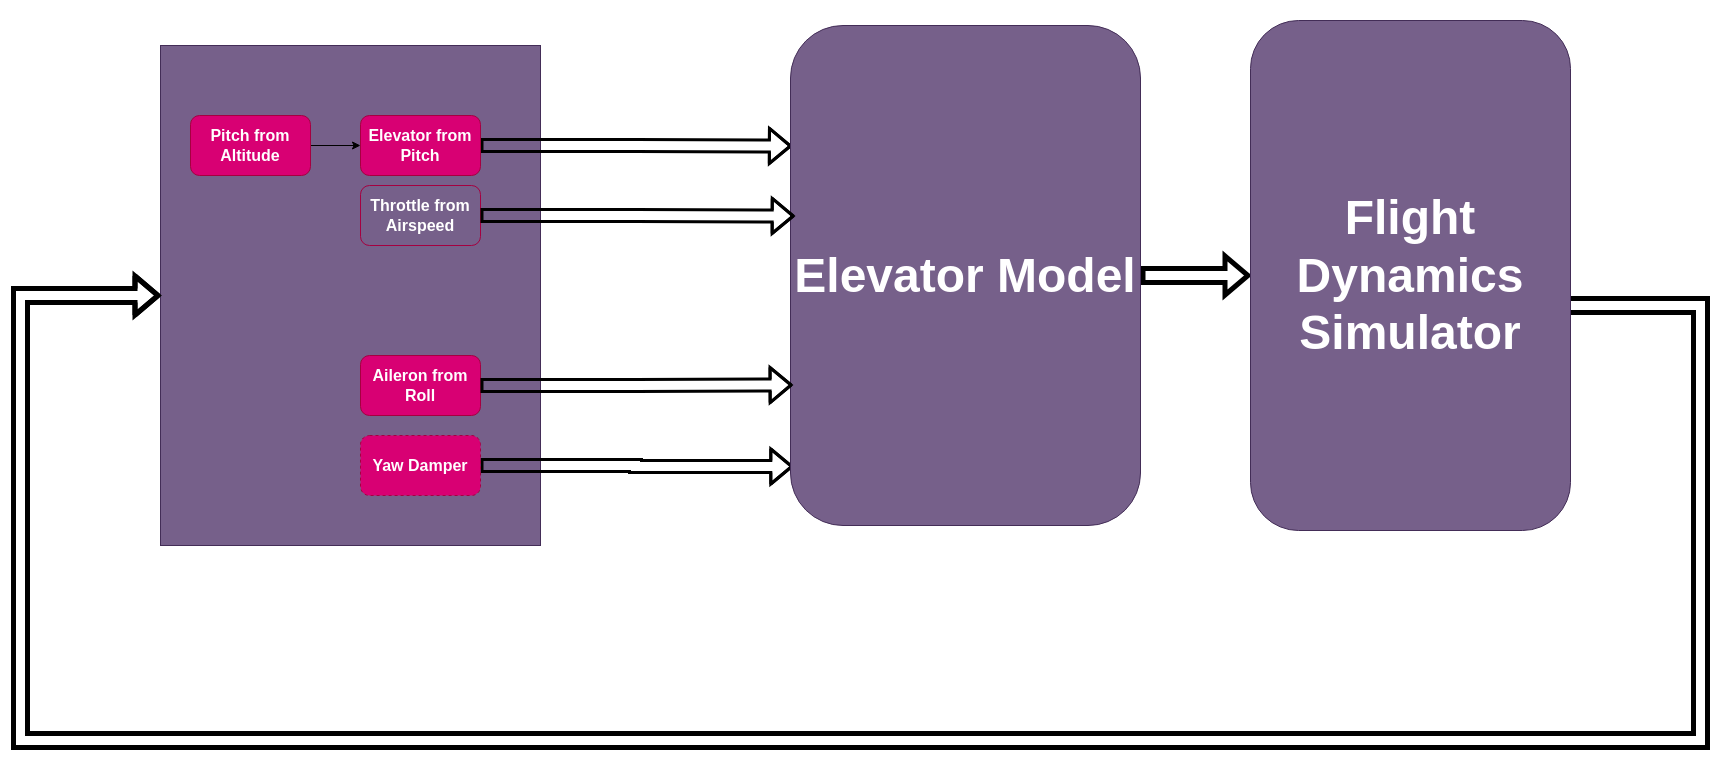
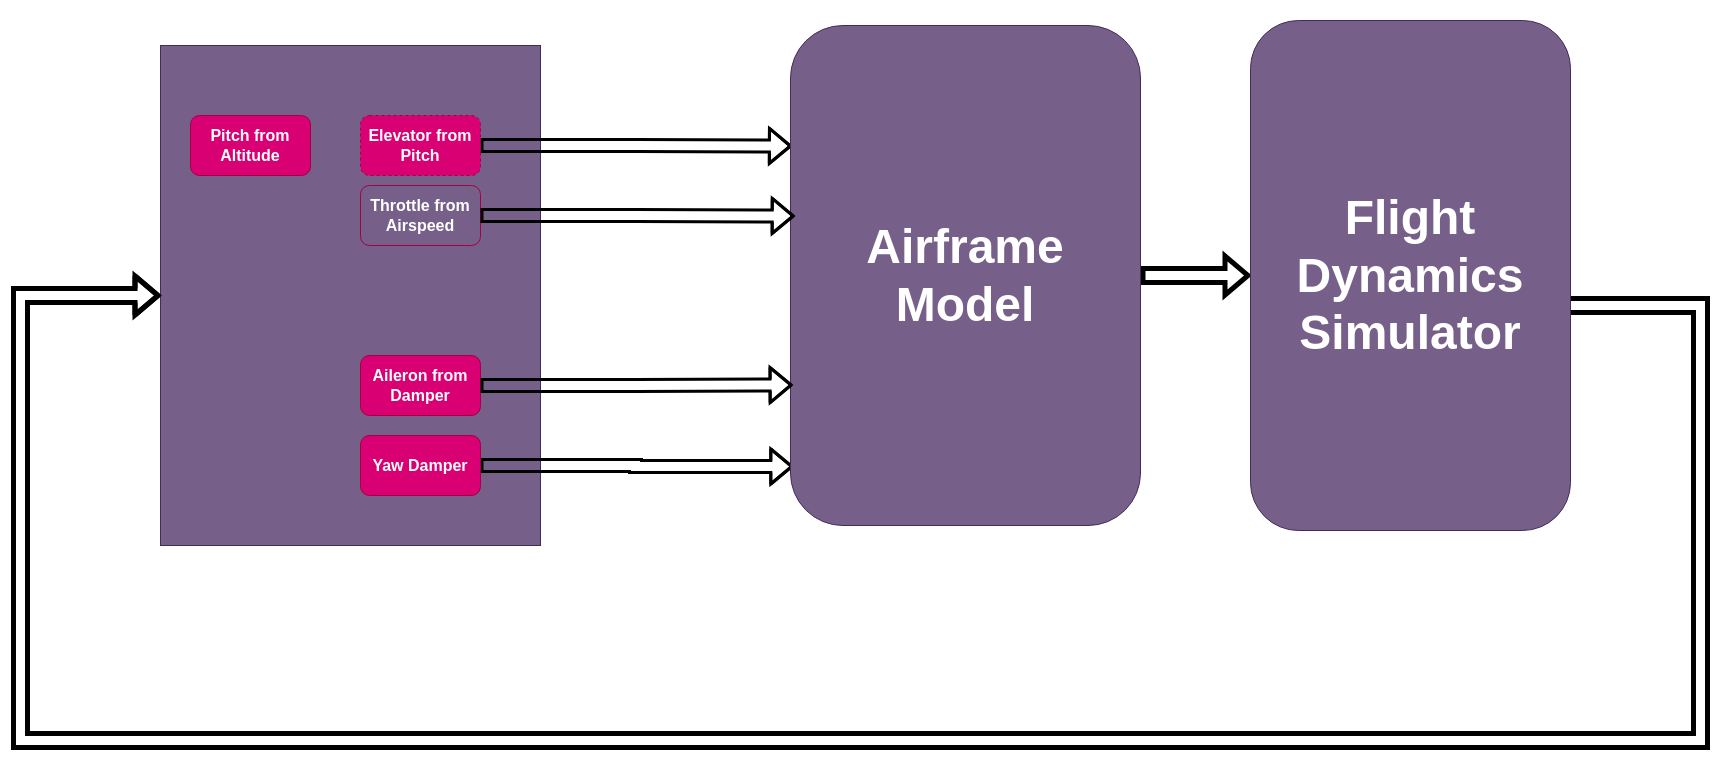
edge "Pitch from Altitude" -> "Elevator from Pitch": removed
node "Elevator from Pitch": style solid -> dashed
node "Elevator Model": label "Elevator Model" -> "Airframe Model"
node "Aileron from Roll": label "Aileron from Roll" -> "Aileron from Damper"
node "Yaw Damper": style dashed -> solid
